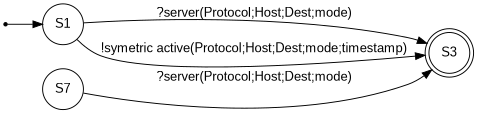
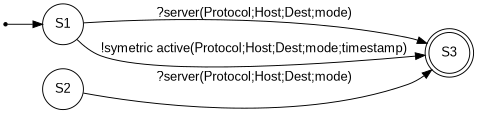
node "S7": label "S7" -> "S2"
